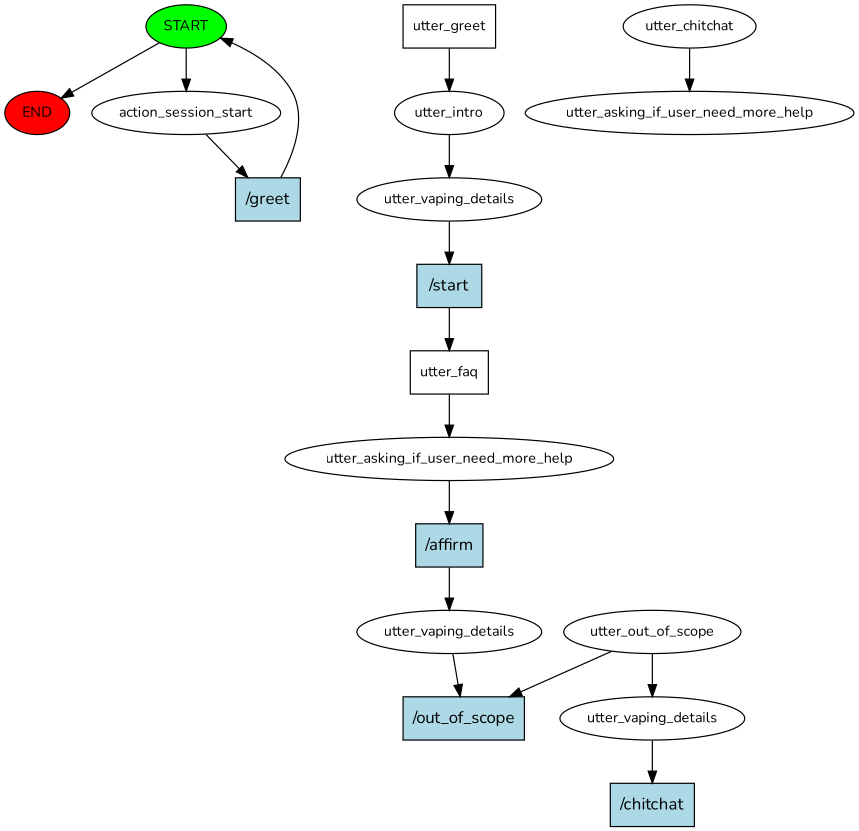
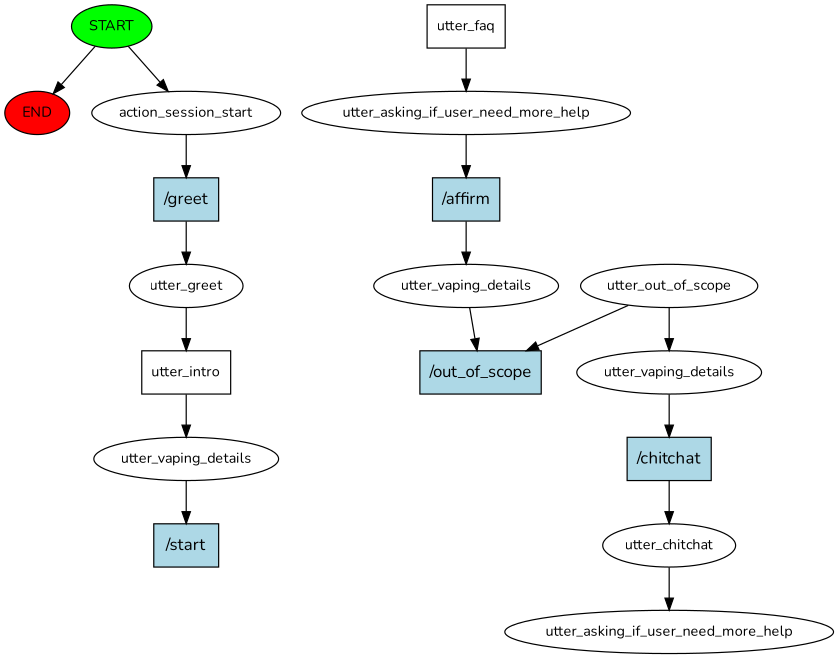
node "utter_greet": shape box -> ellipse
edge "/greet" -> "START": now "/greet" -> "utter_greet"
node "utter_intro": shape ellipse -> box
edge "/start" -> "utter_faq": removed
edge "/chitchat" -> "utter_chitchat": added
